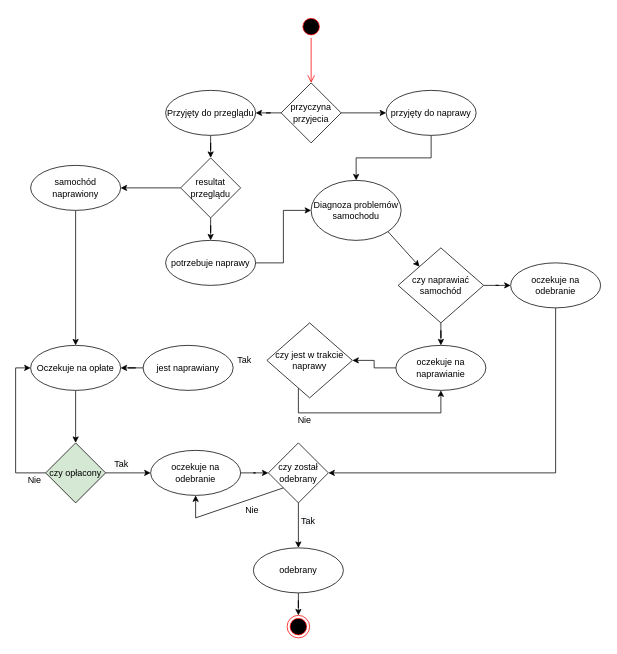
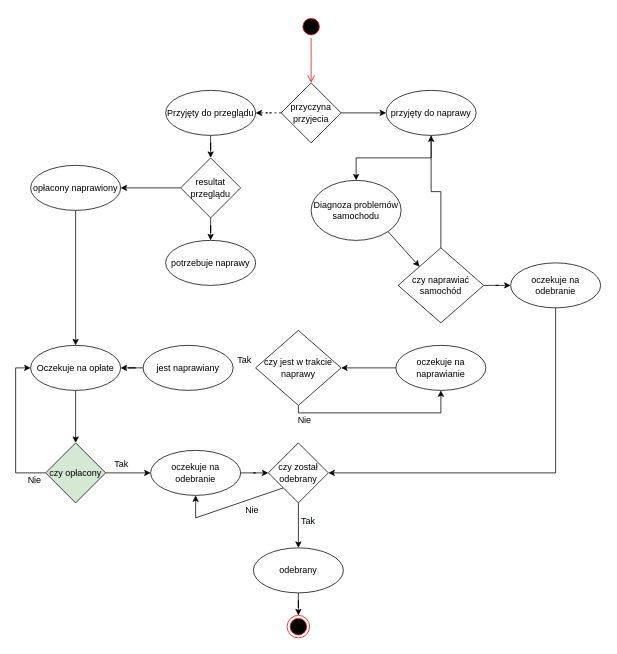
edge "przyczyna przyjecia" -> "Przyjęty do przeglądu": style solid -> dashed
node "samochód naprawiony": label "samochód naprawiony" -> "opłacony naprawiony"
edge "potrzebuje naprawy" -> "Diagnoza problemów samochodu": removed
edge "czy naprawiać samochód" -> "oczekuje na naprawianie": now "czy naprawiać samochód" -> "przyjęty do naprawy"
node "czy jest w trakcie naprawy": moved (309, 360) -> (298, 368)
